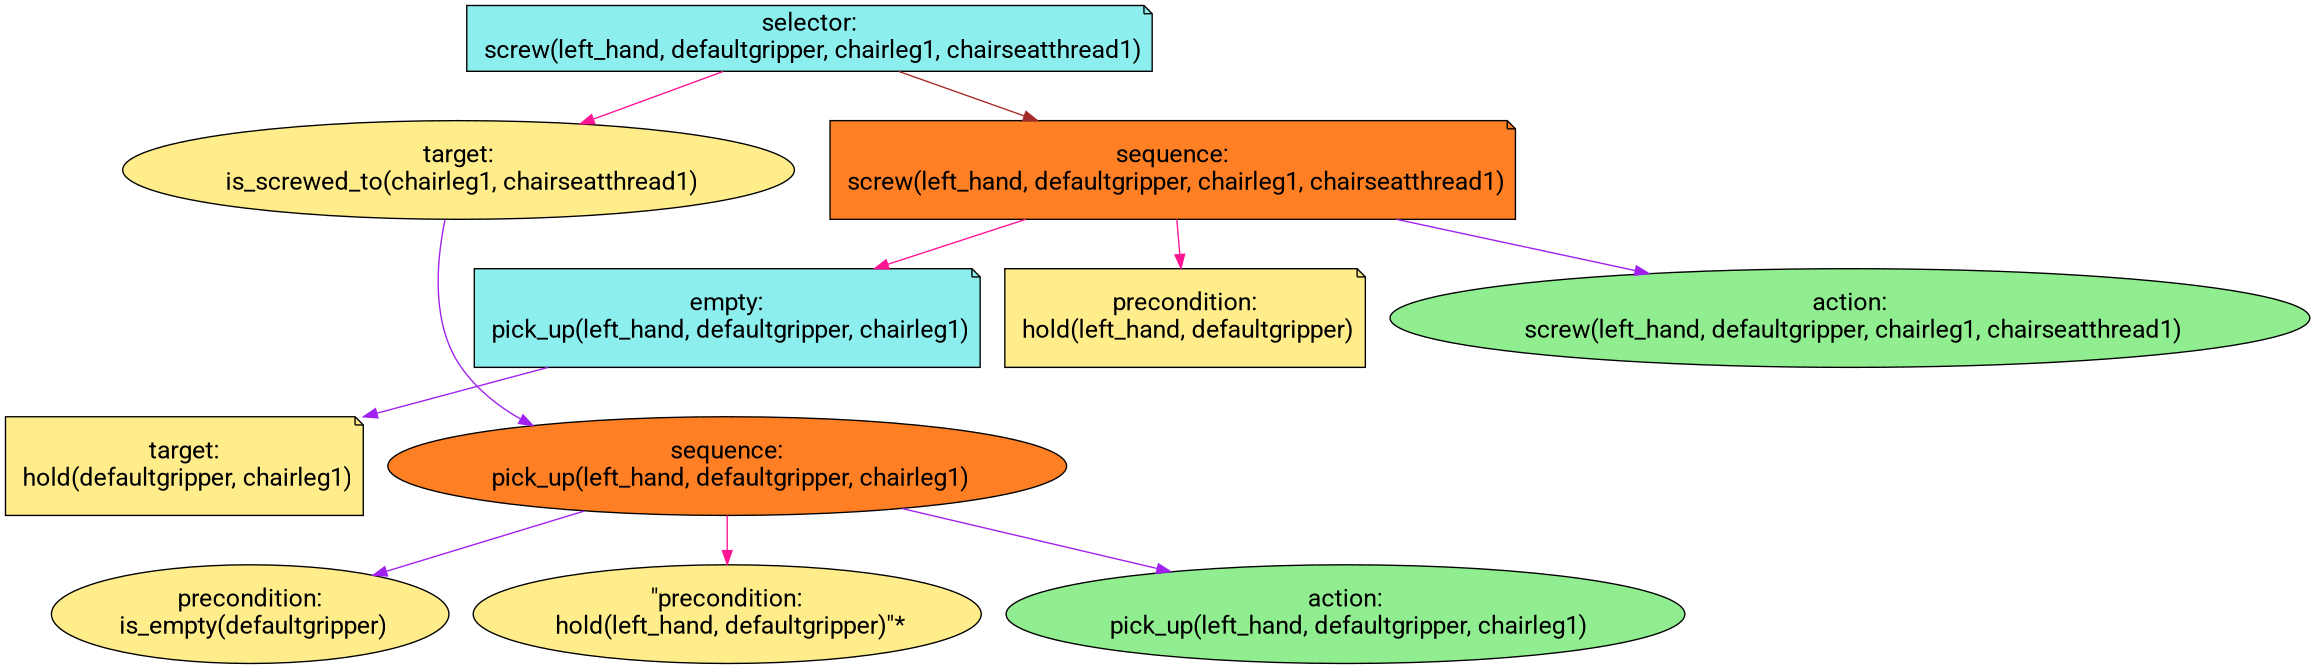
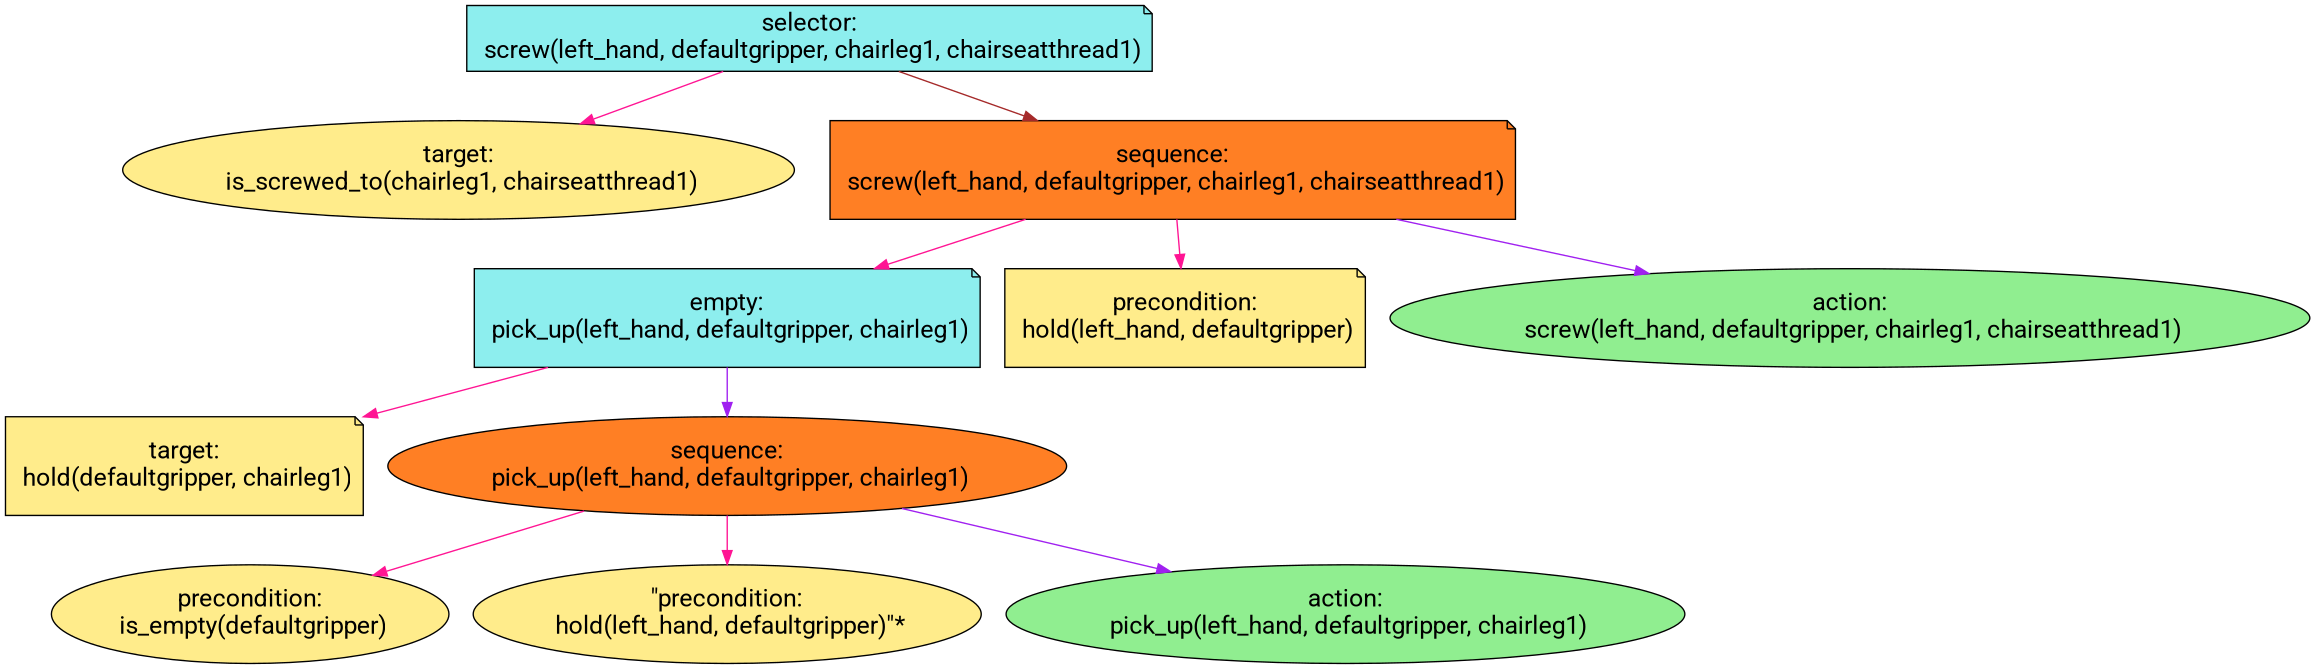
edge "target: is_screwed_to(chairleg1, chairseatthread1)" -> "sequence: pick_up(left_hand, defaultgripper, chairleg1)": now "empty: pick_up(left_hand, defaultgripper, chairleg1)" -> "sequence: pick_up(left_hand, defaultgripper, chairleg1)"
edge "empty: pick_up(left_hand, defaultgripper, chairleg1)" -> "target: hold(defaultgripper, chairleg1)": color purple -> deeppink
edge "sequence: pick_up(left_hand, defaultgripper, chairleg1)" -> "precondition: is_empty(defaultgripper)": color purple -> deeppink
